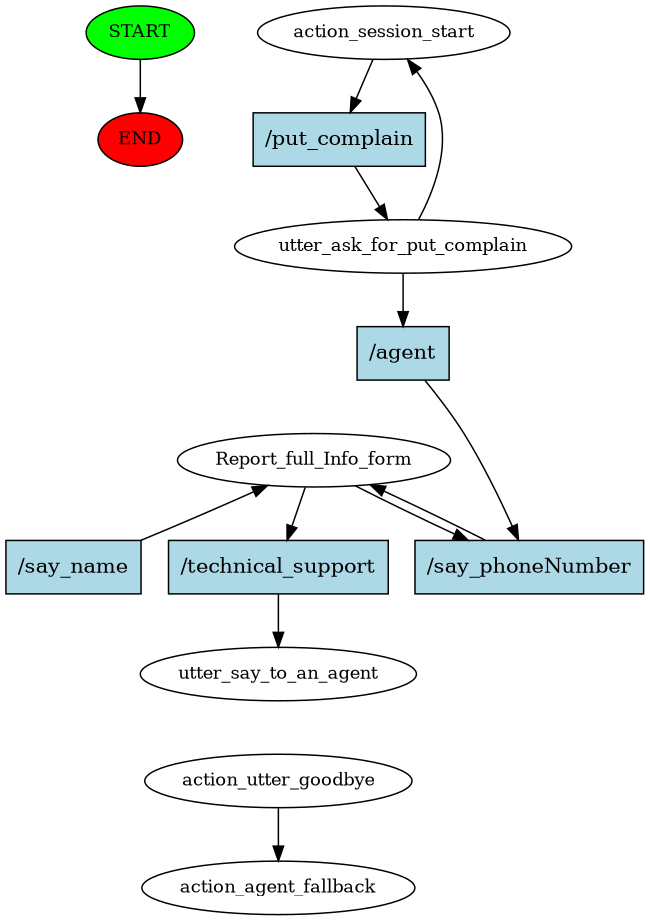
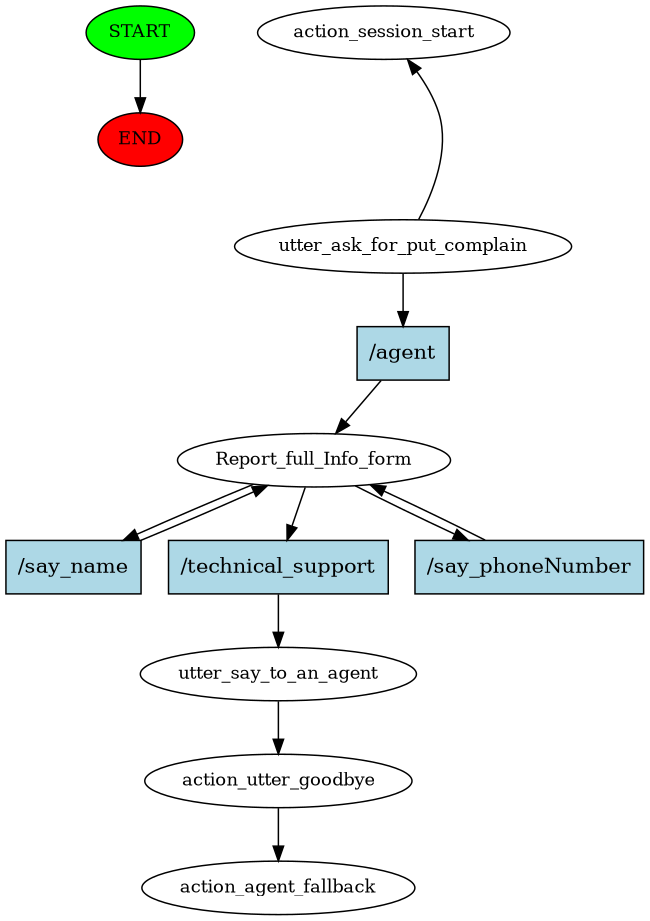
node "/put_complain": removed
edge "/agent" -> "/say_phoneNumber": now "/agent" -> "Report_full_Info_form"
edge "Report_full_Info_form" -> "/say_name": added
edge "utter_say_to_an_agent" -> "action_utter_goodbye": added
